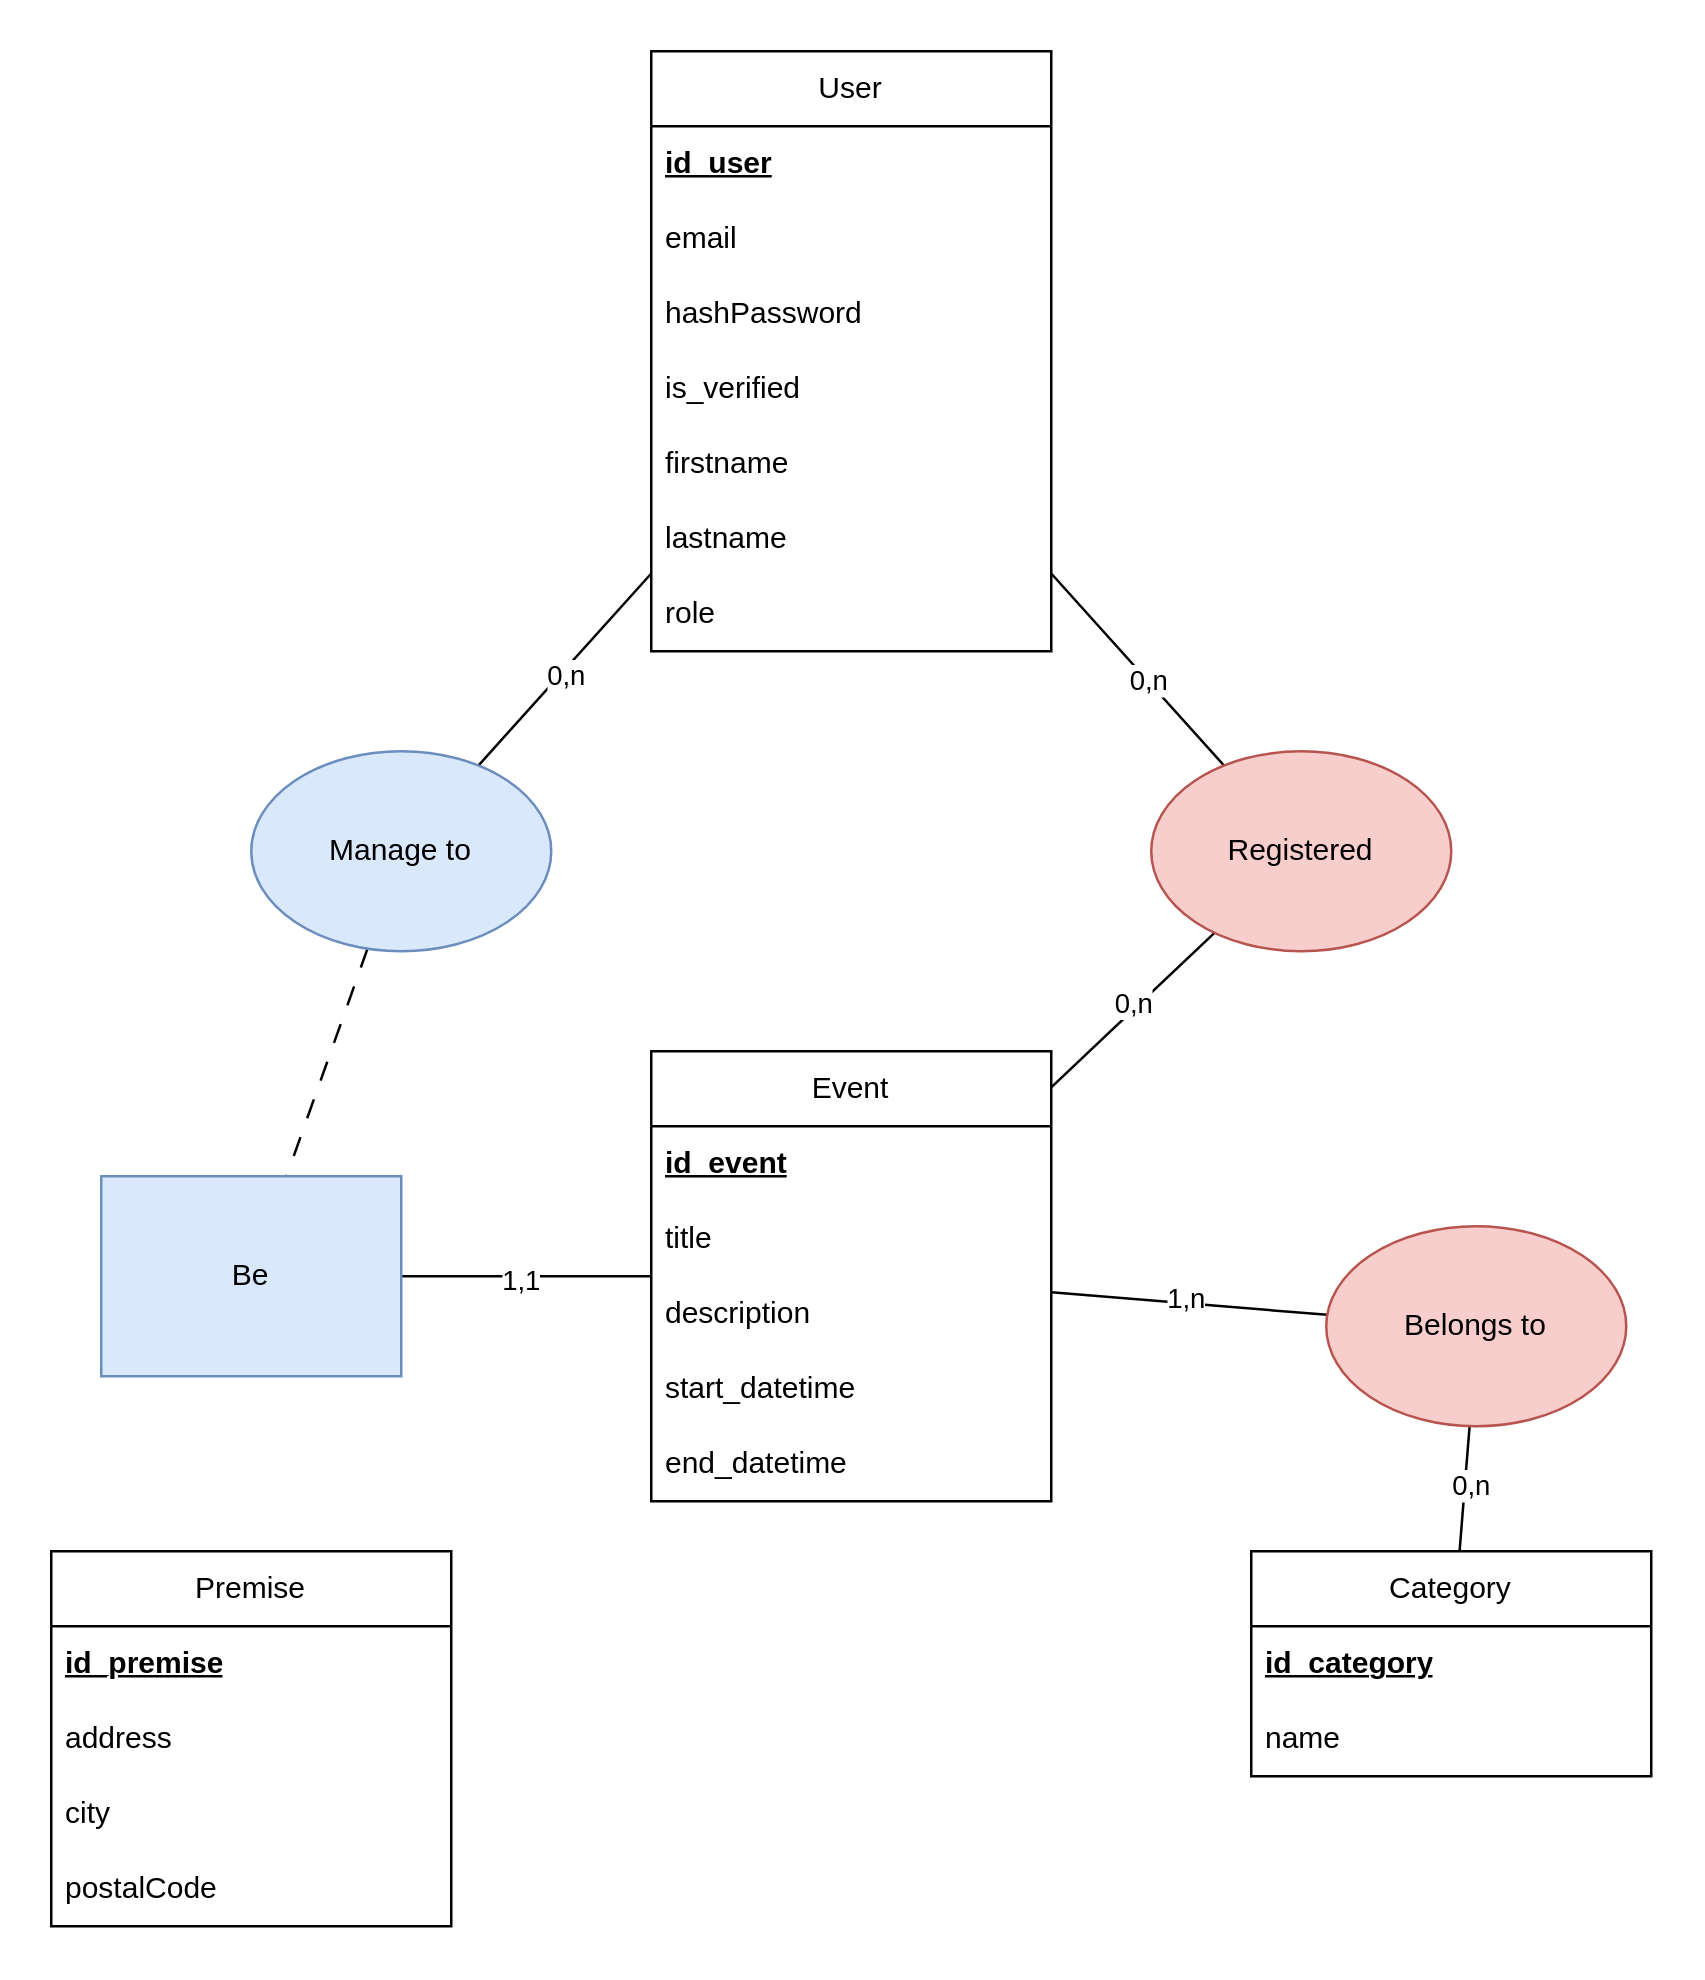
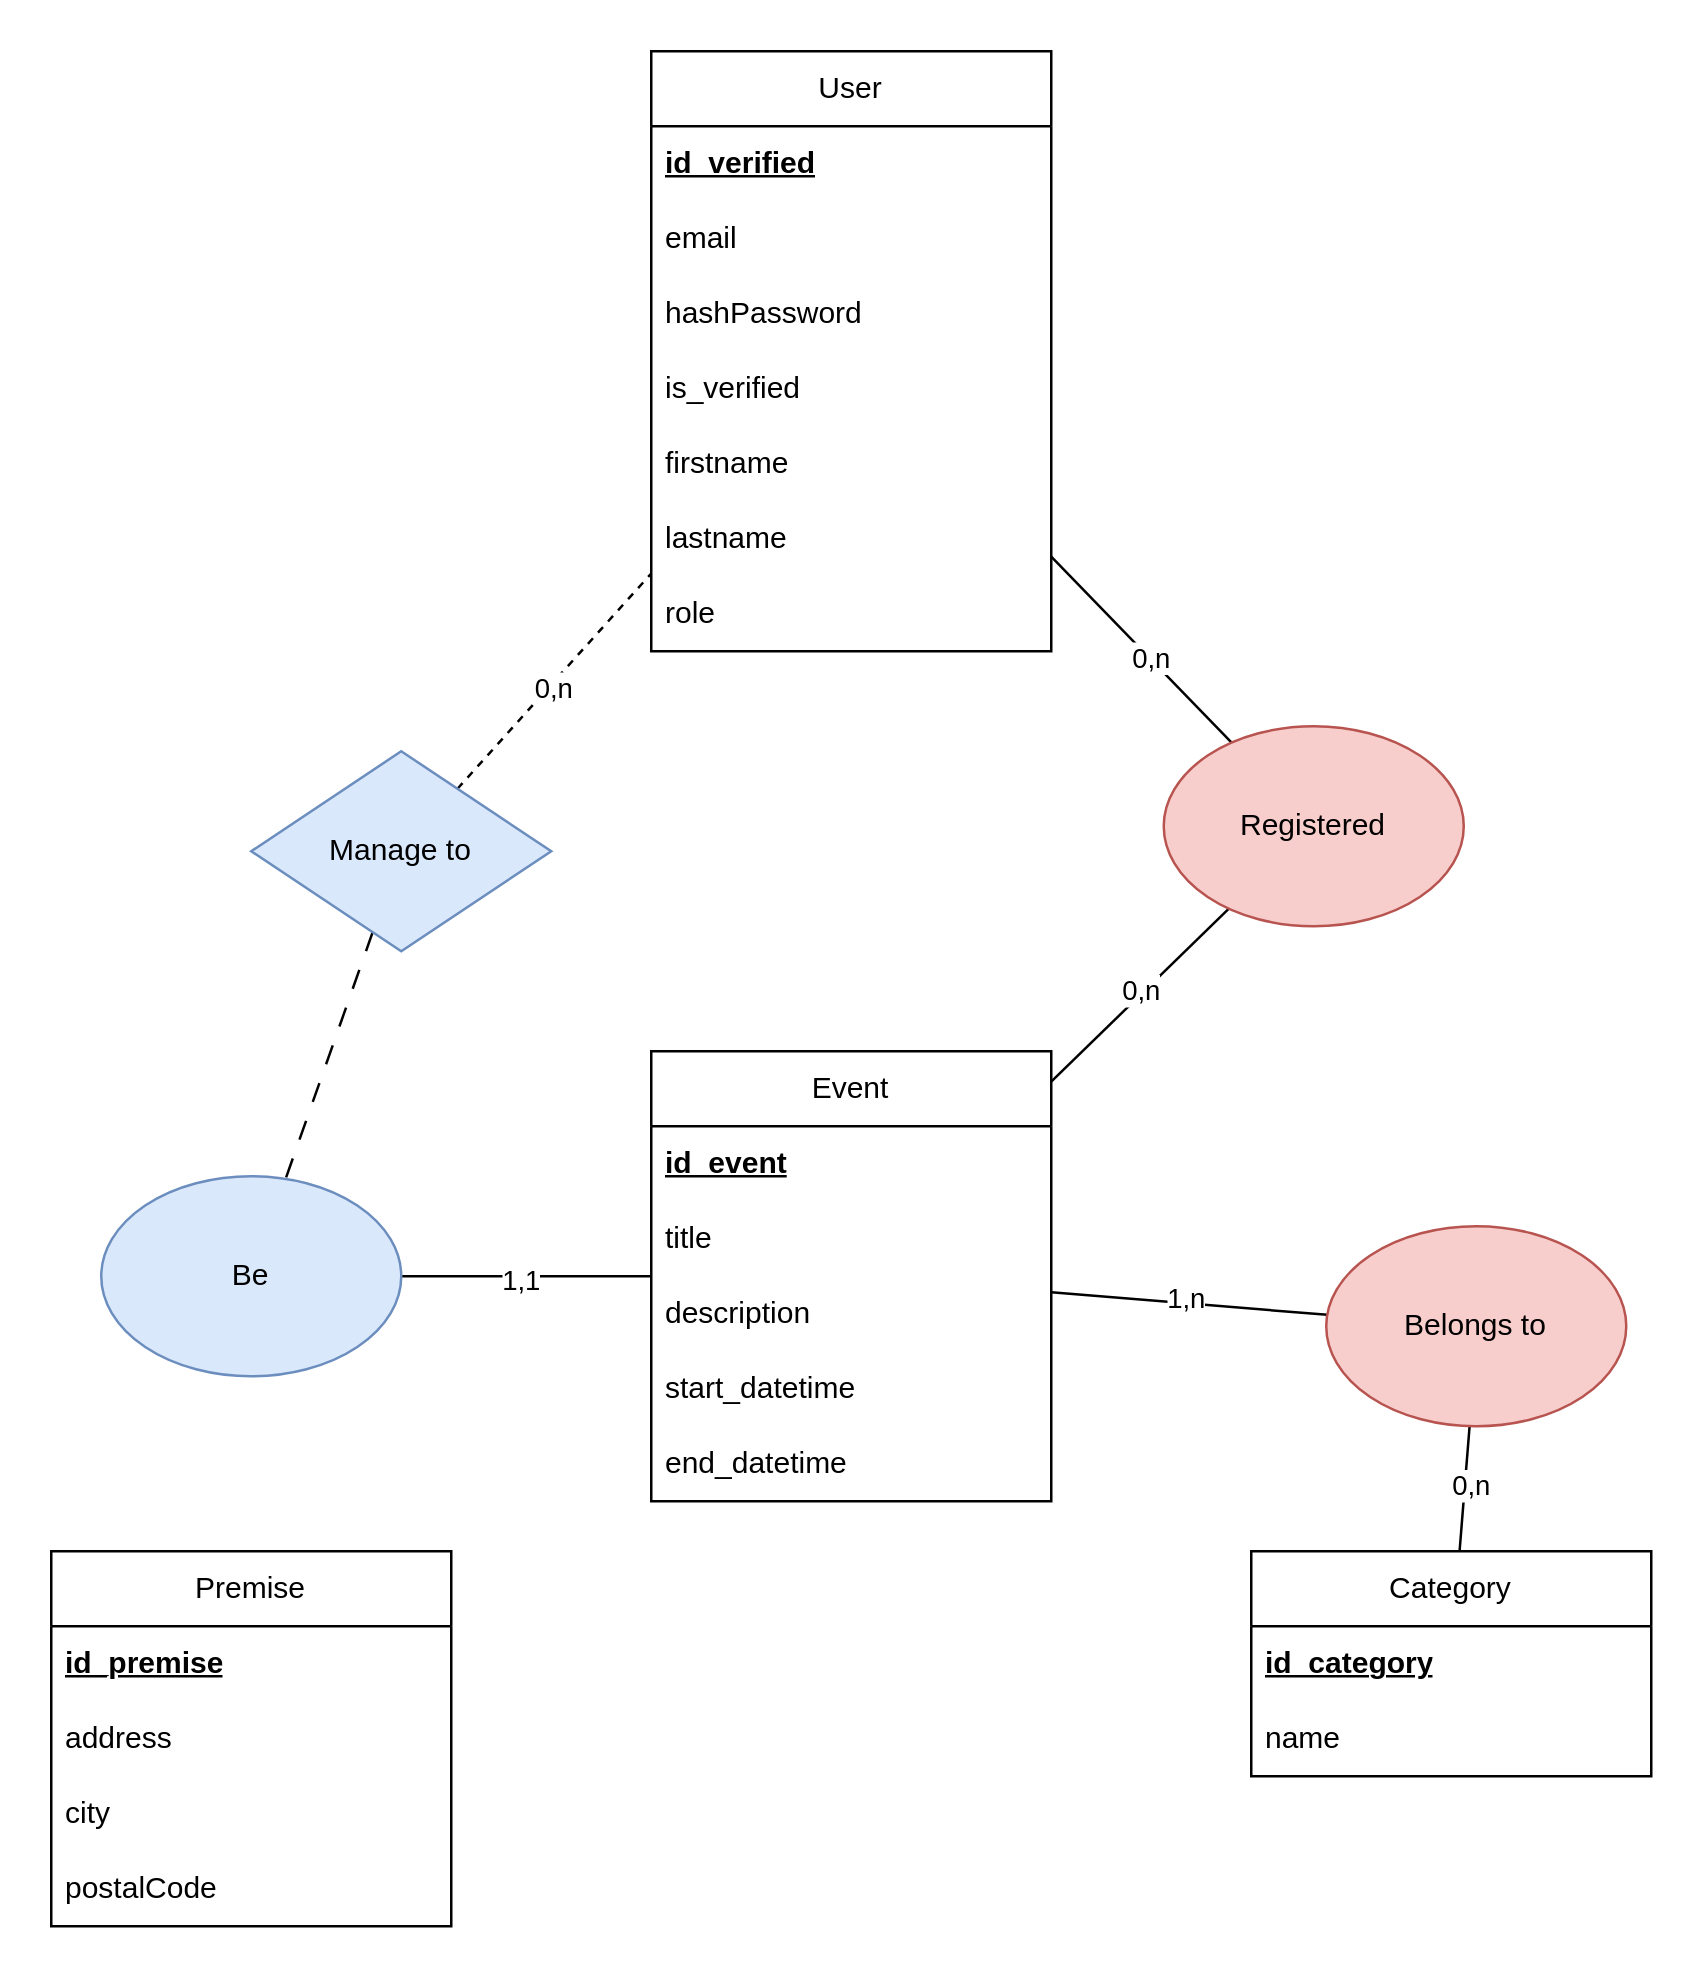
node "id_user": label "id_user" -> "id_verified"
edge "User" -- "Manage to": style solid -> dashed
node "Manage to": shape ellipse -> diamond
node "Registered": moved (1301, 851) -> (1314, 826)
node "Be": shape rectangle -> ellipse
